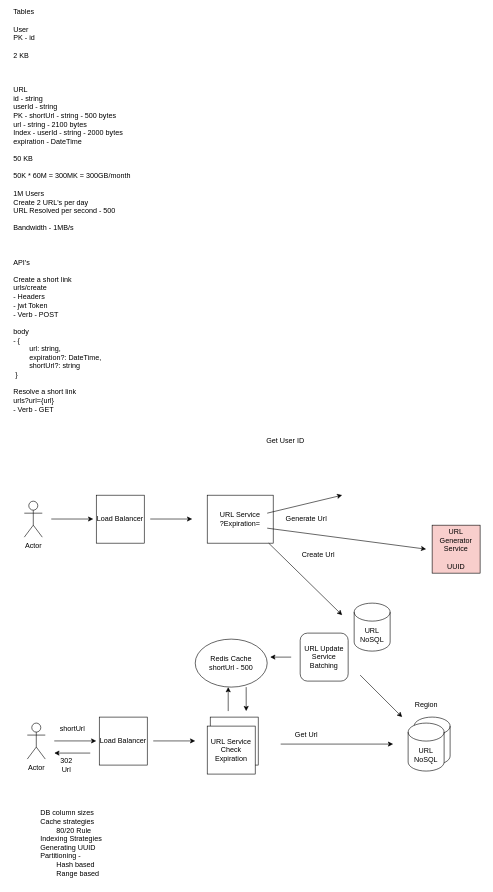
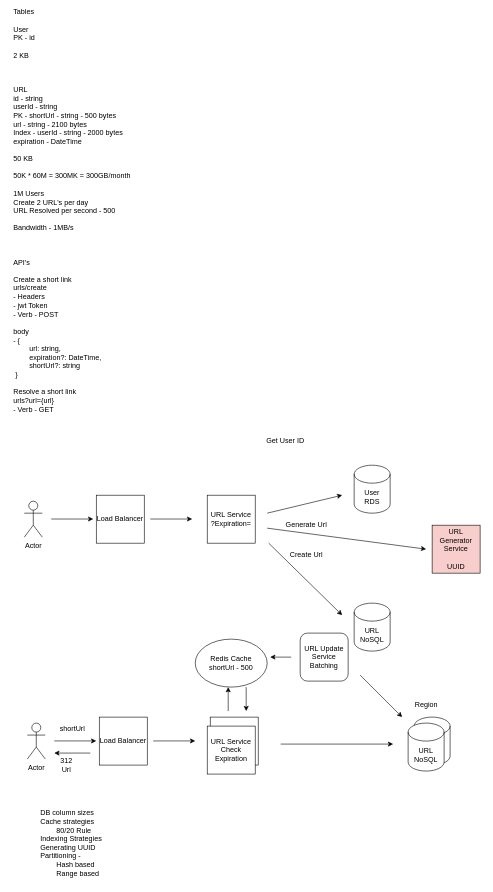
node "User RDS": added
node "URL Service ?Expiration=": size 66x48 -> 48x48
node "Generate Url": moved (306, 519) -> (306, 525)
node "Create Url": moved (318, 555) -> (306, 555)
node "Get Url": removed
node "302 Url": label "302 Url" -> "312 Url"
